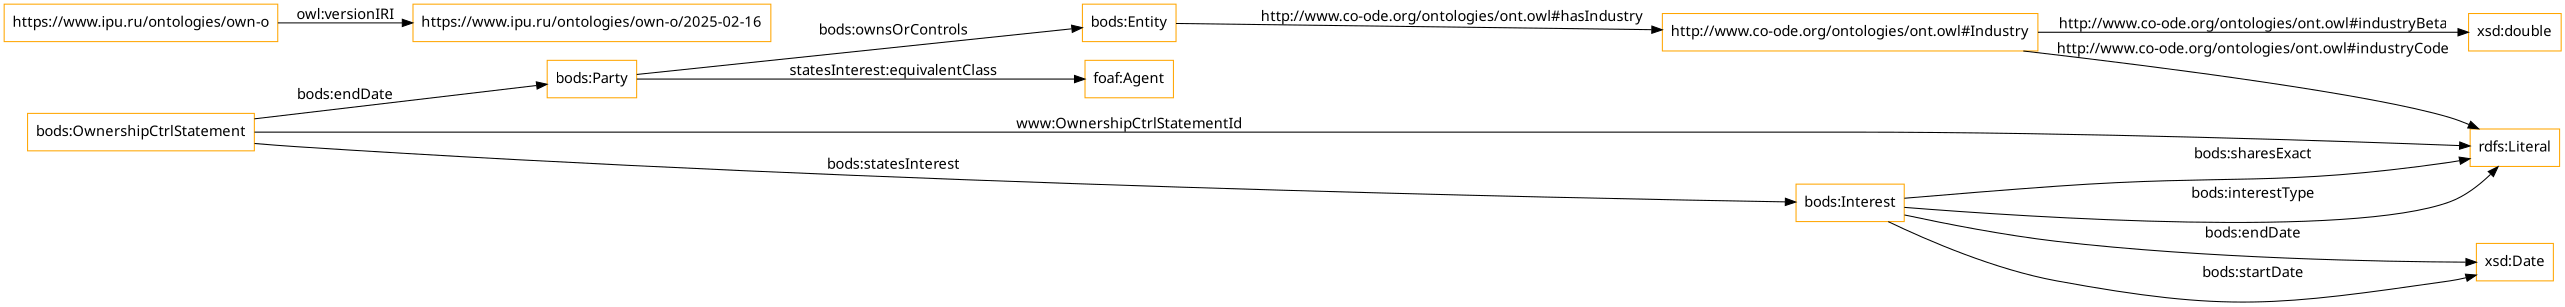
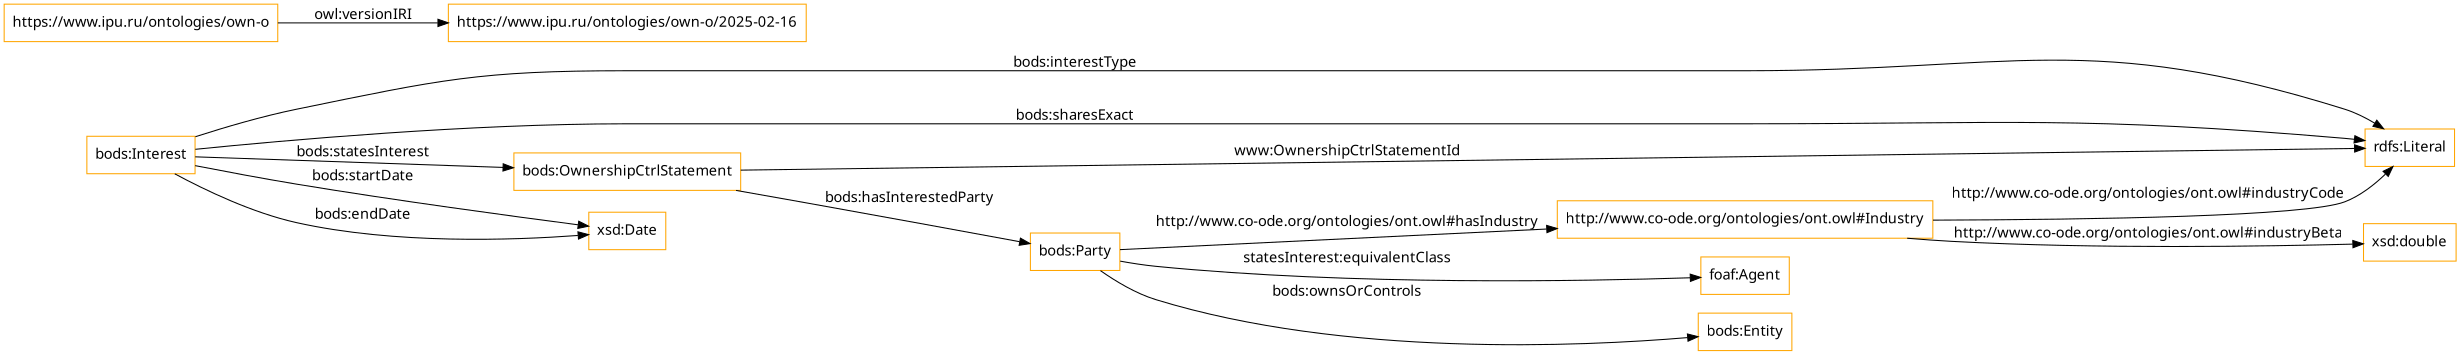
edge "bods:Entity" -> "http://www.co-ode.org/ontologies/ont.owl#Industry": now "bods:Party" -> "http://www.co-ode.org/ontologies/ont.owl#Industry"
edge "bods:OwnershipCtrlStatement" -> "bods:Party": label "bods:endDate" -> "bods:hasInterestedParty"
edge "bods:OwnershipCtrlStatement" -> "bods:Interest": reversed
